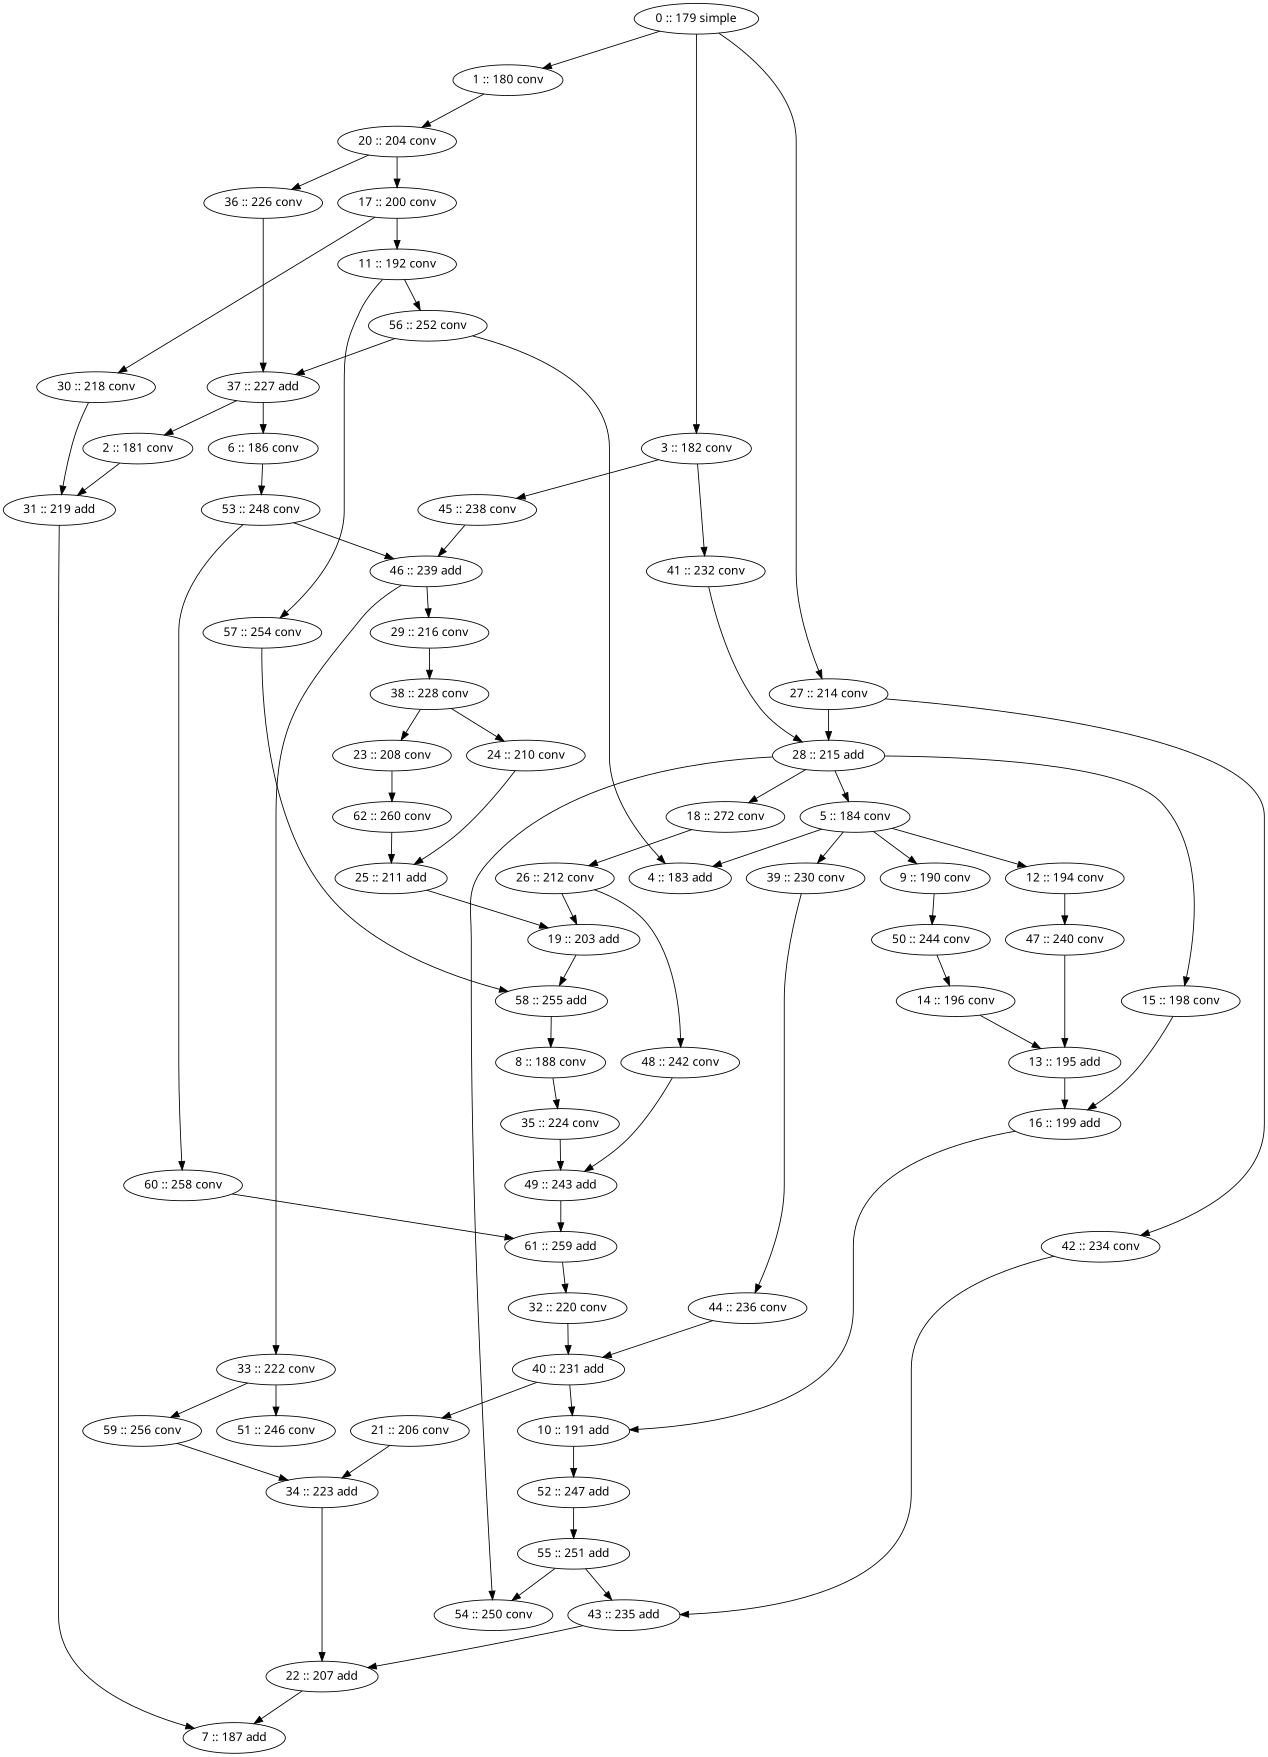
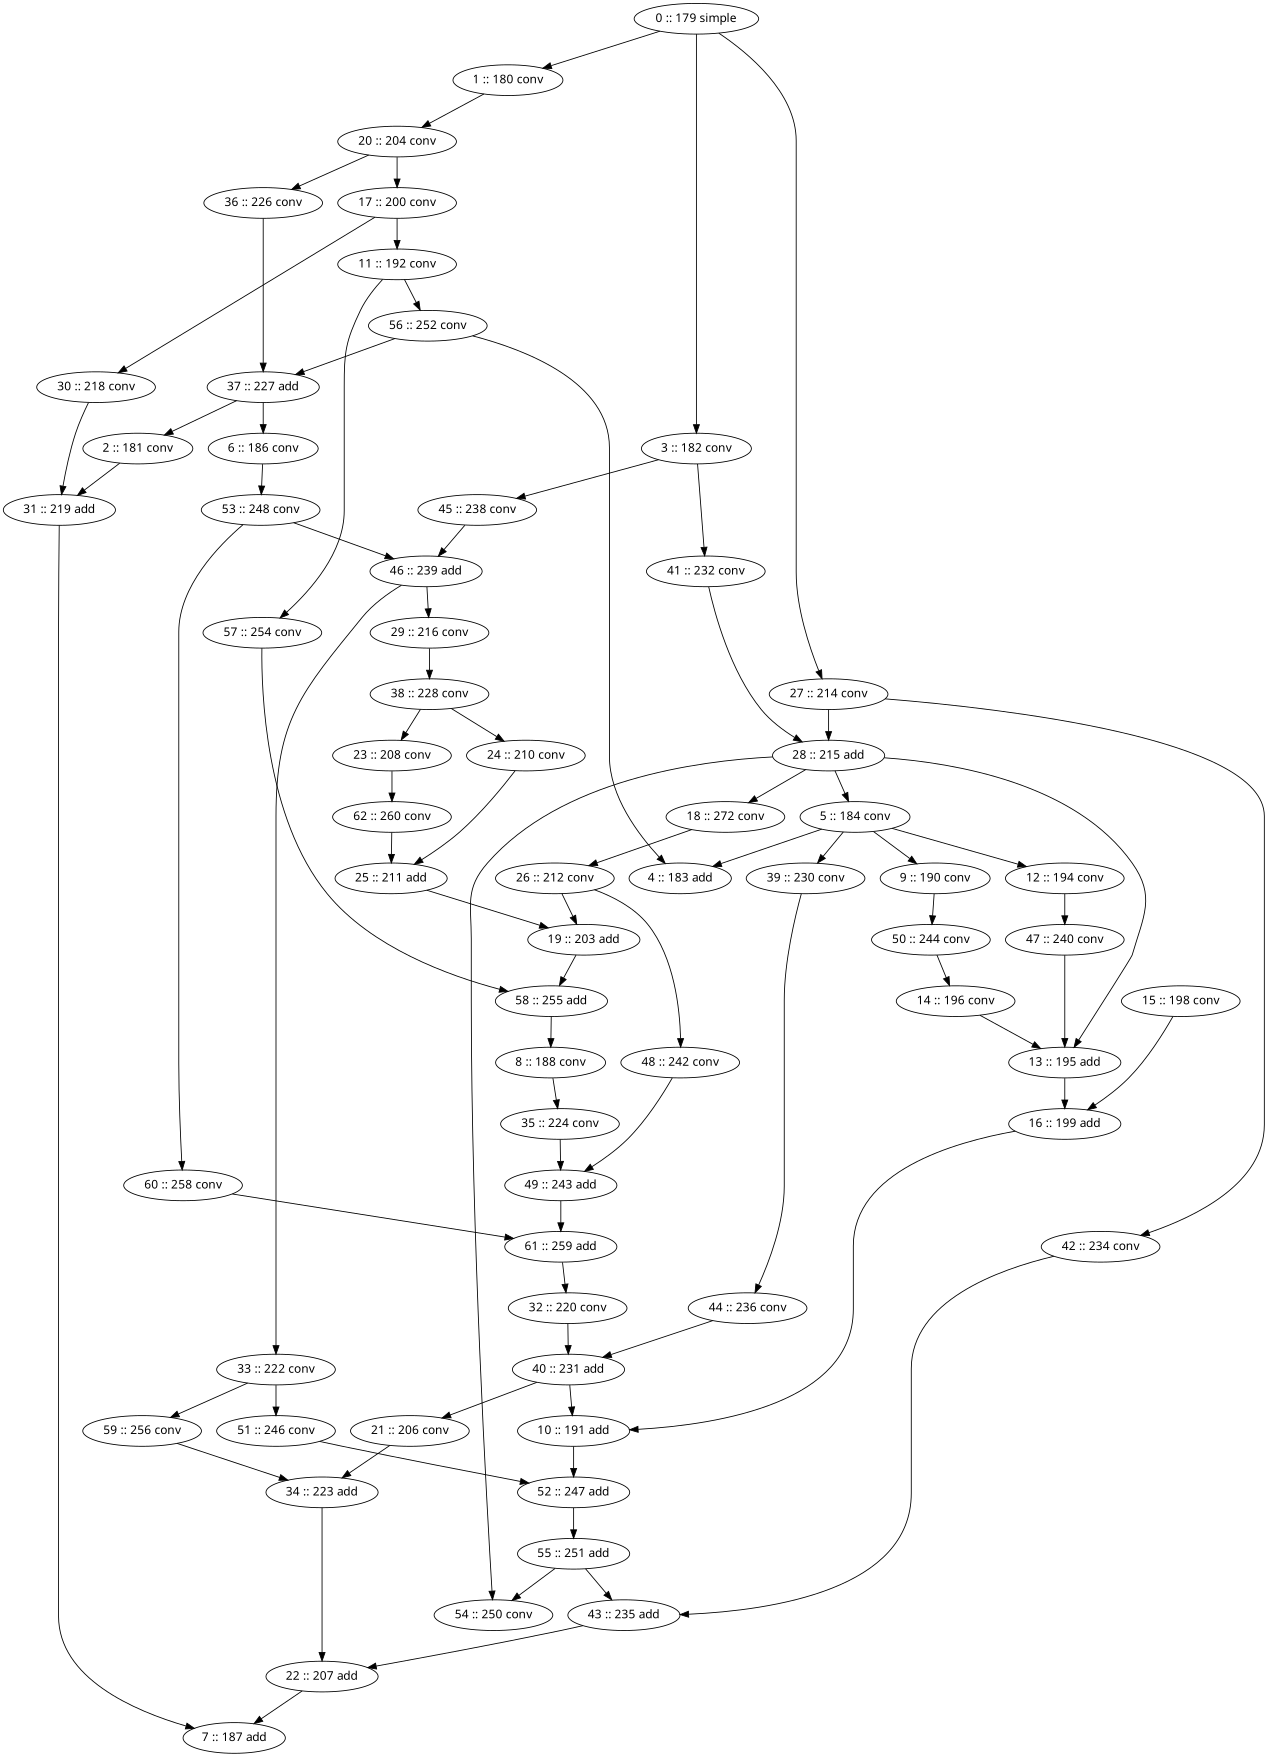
edge "28 :: 215 add" -> "15 :: 198 conv": now "28 :: 215 add" -> "13 :: 195 add"
edge "51 :: 246 conv" -> "52 :: 247 add": added
